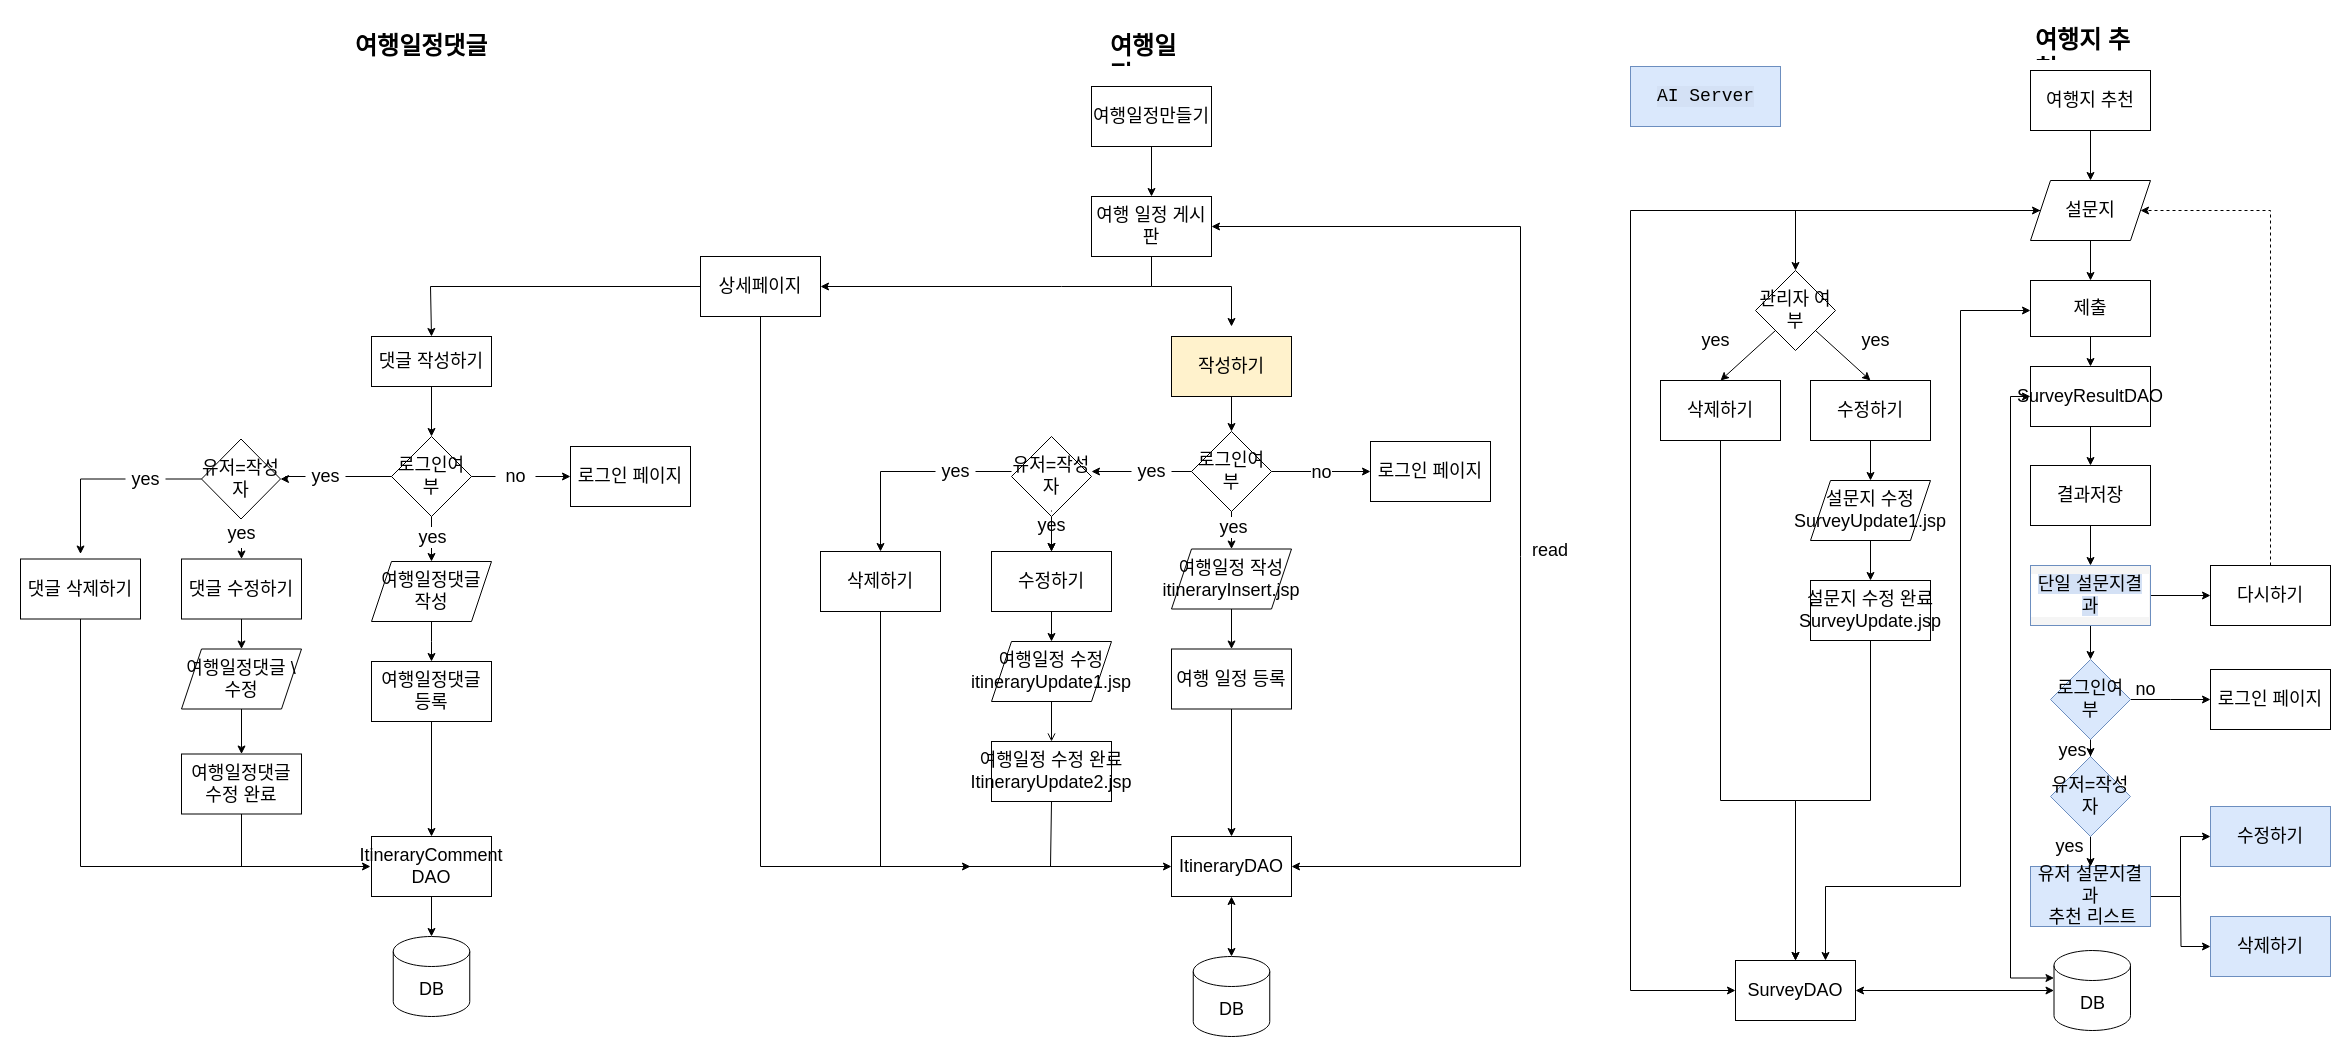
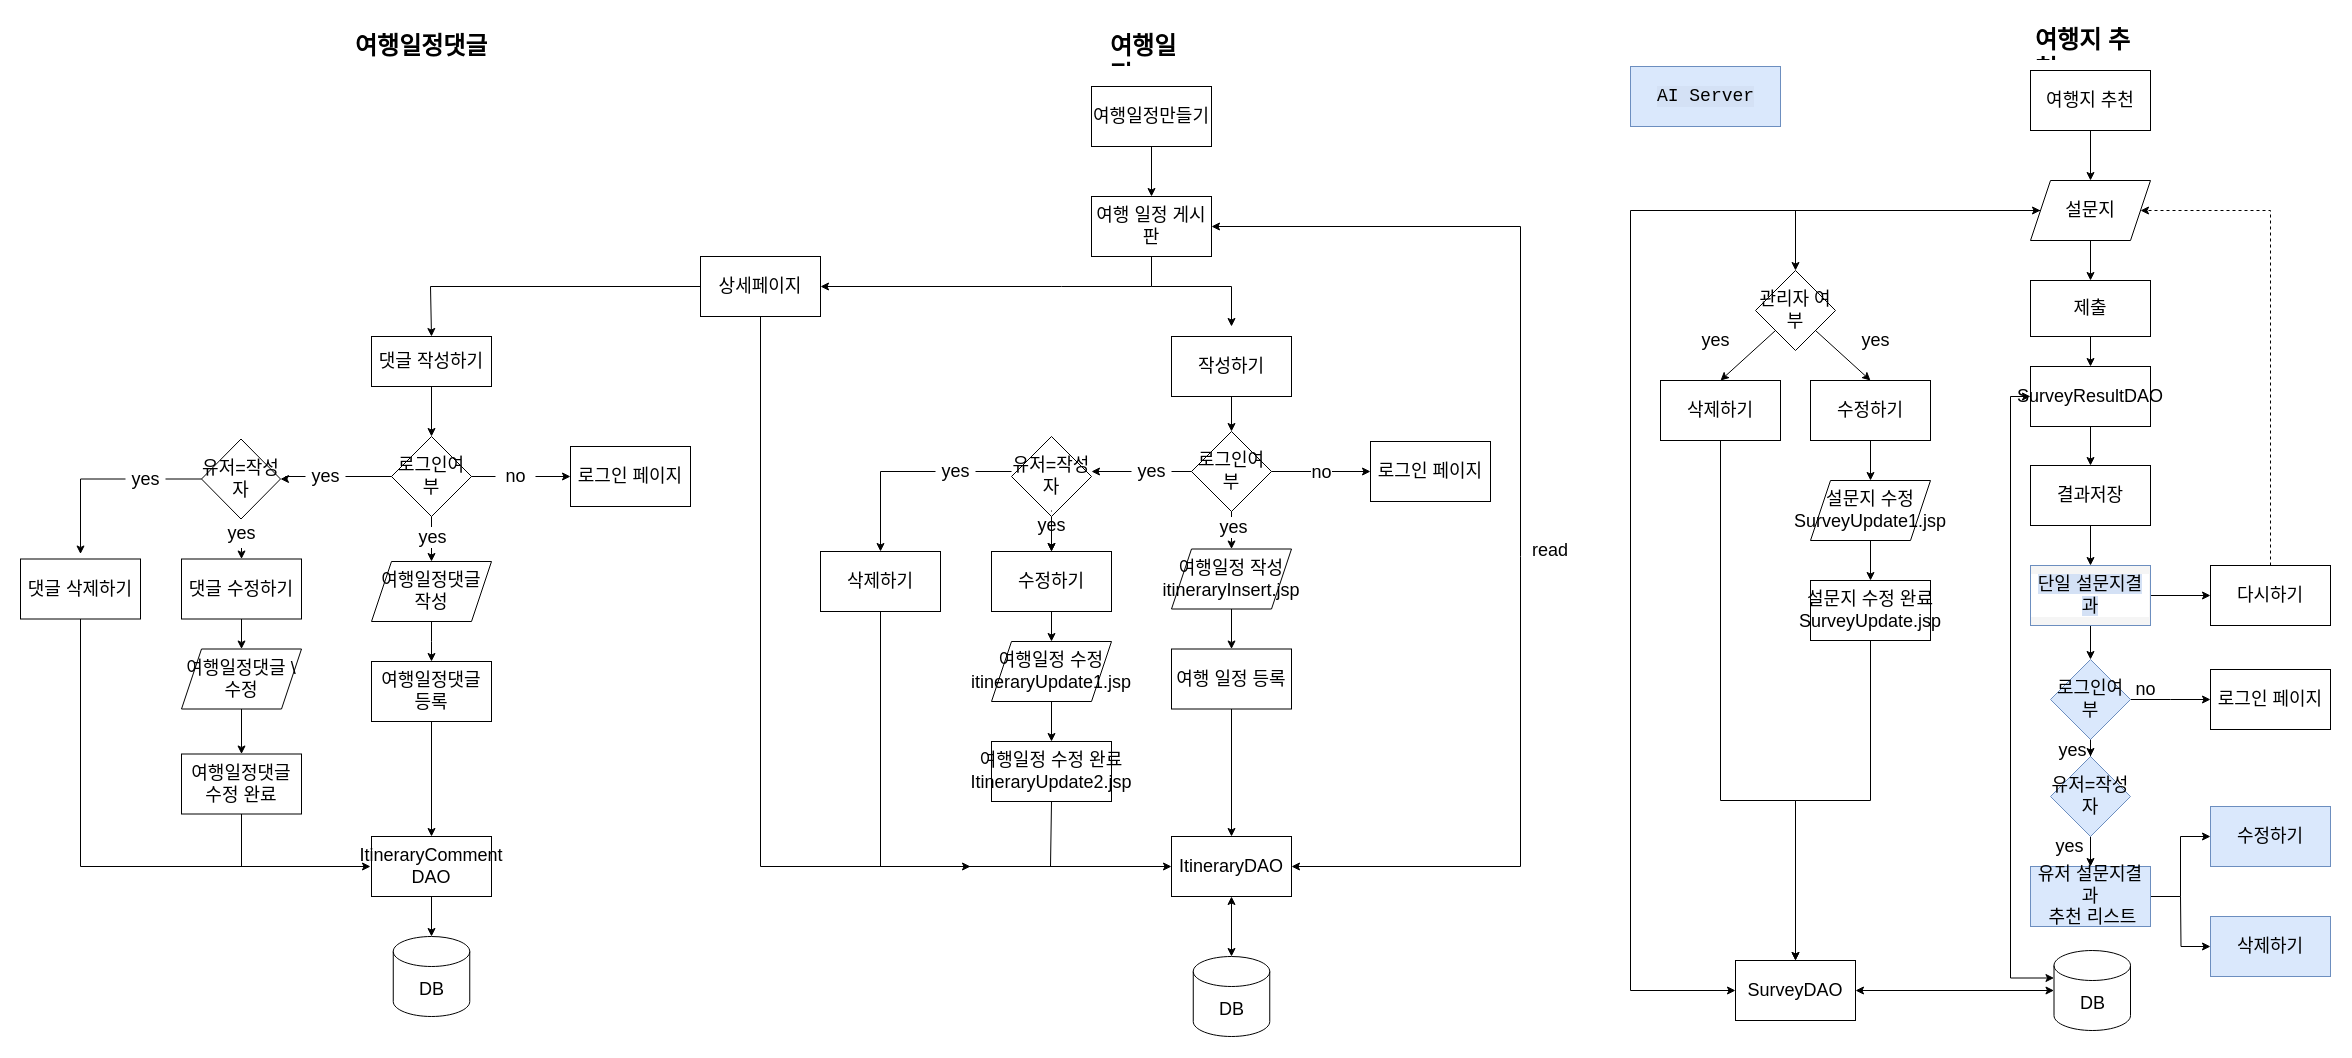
node "작성하기": fillcolor #fff2cc -> #ffffff
edge "제출" -- "SurveyDAO": removed
edge "여행일정 수정itineraryUpdate1.jsp" -> "여행일정 수정 완료ItineraryUpdate2.jsp": arrowhead open -> classic
